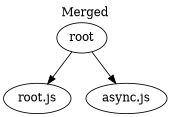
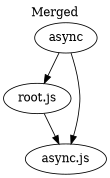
node "root": label "root" -> "async"
edge "root.js" -> "async.js": added
